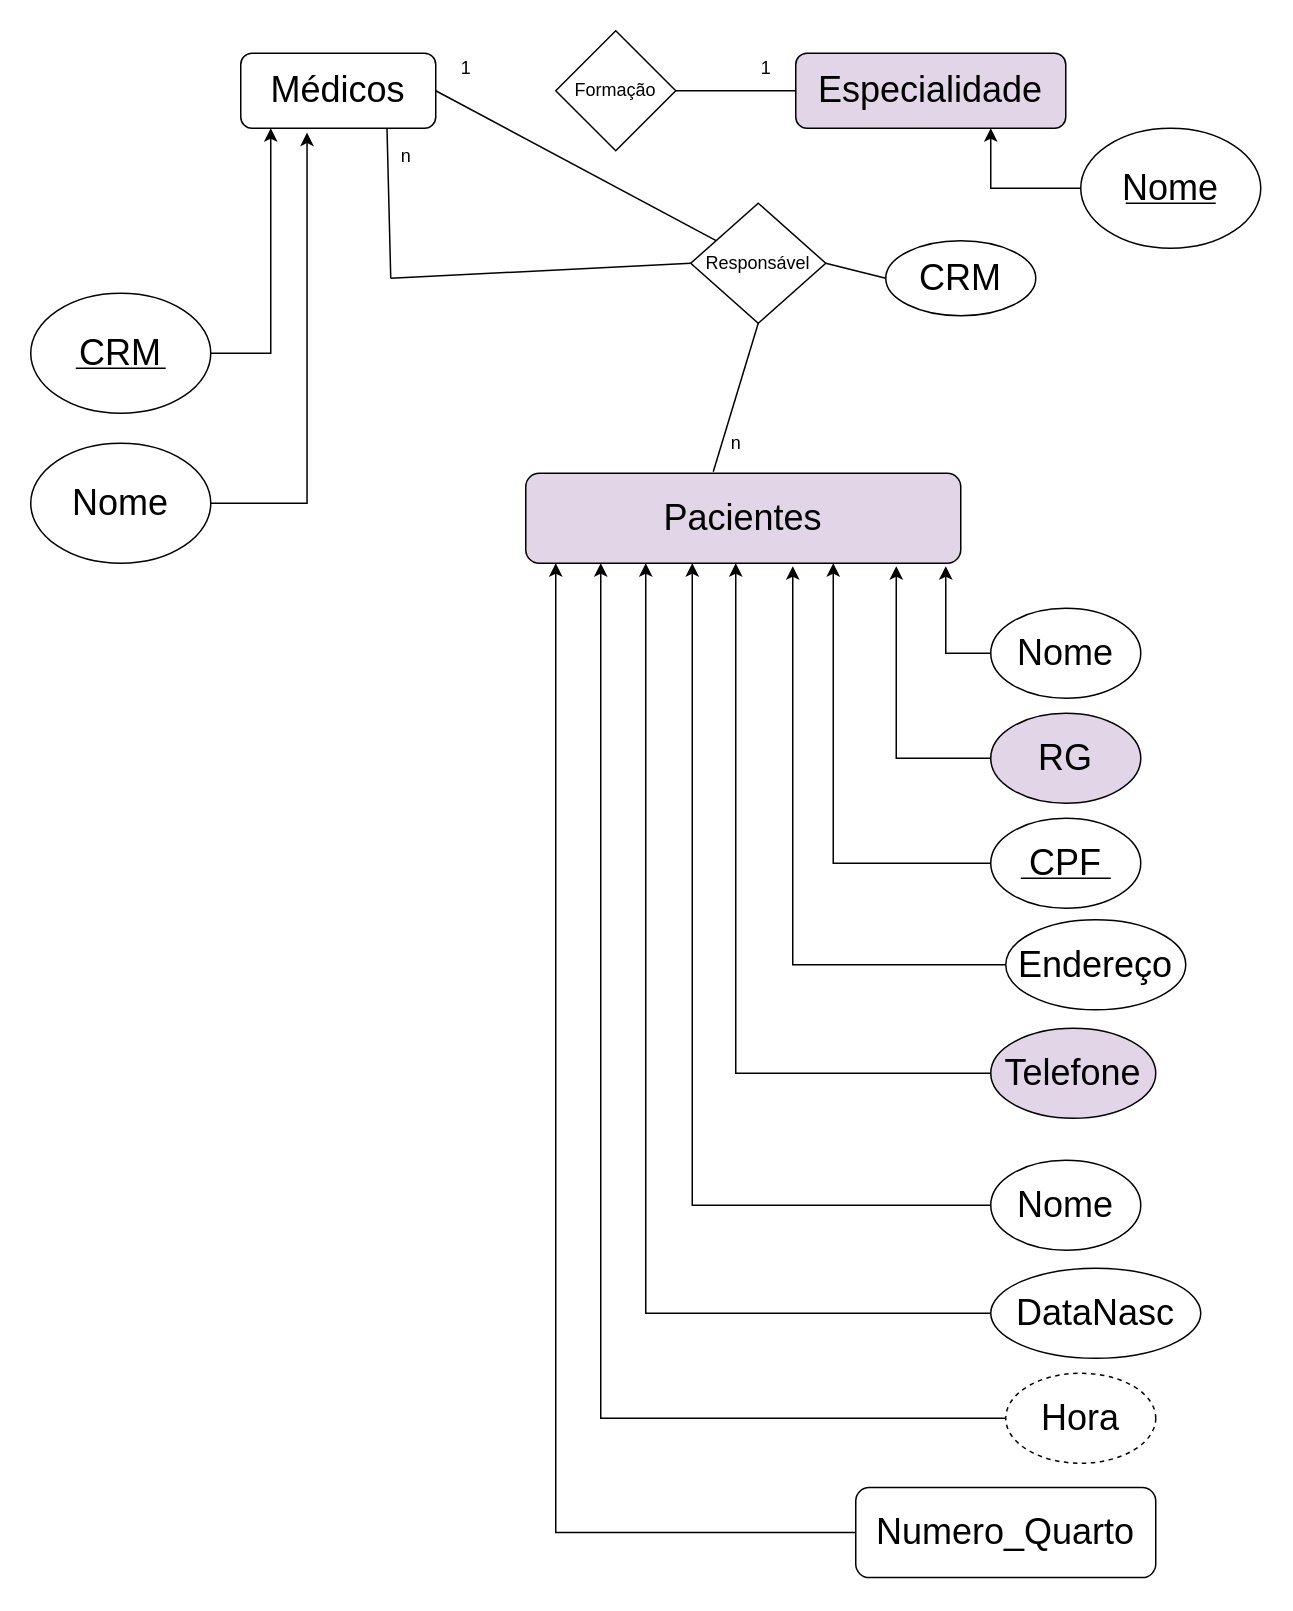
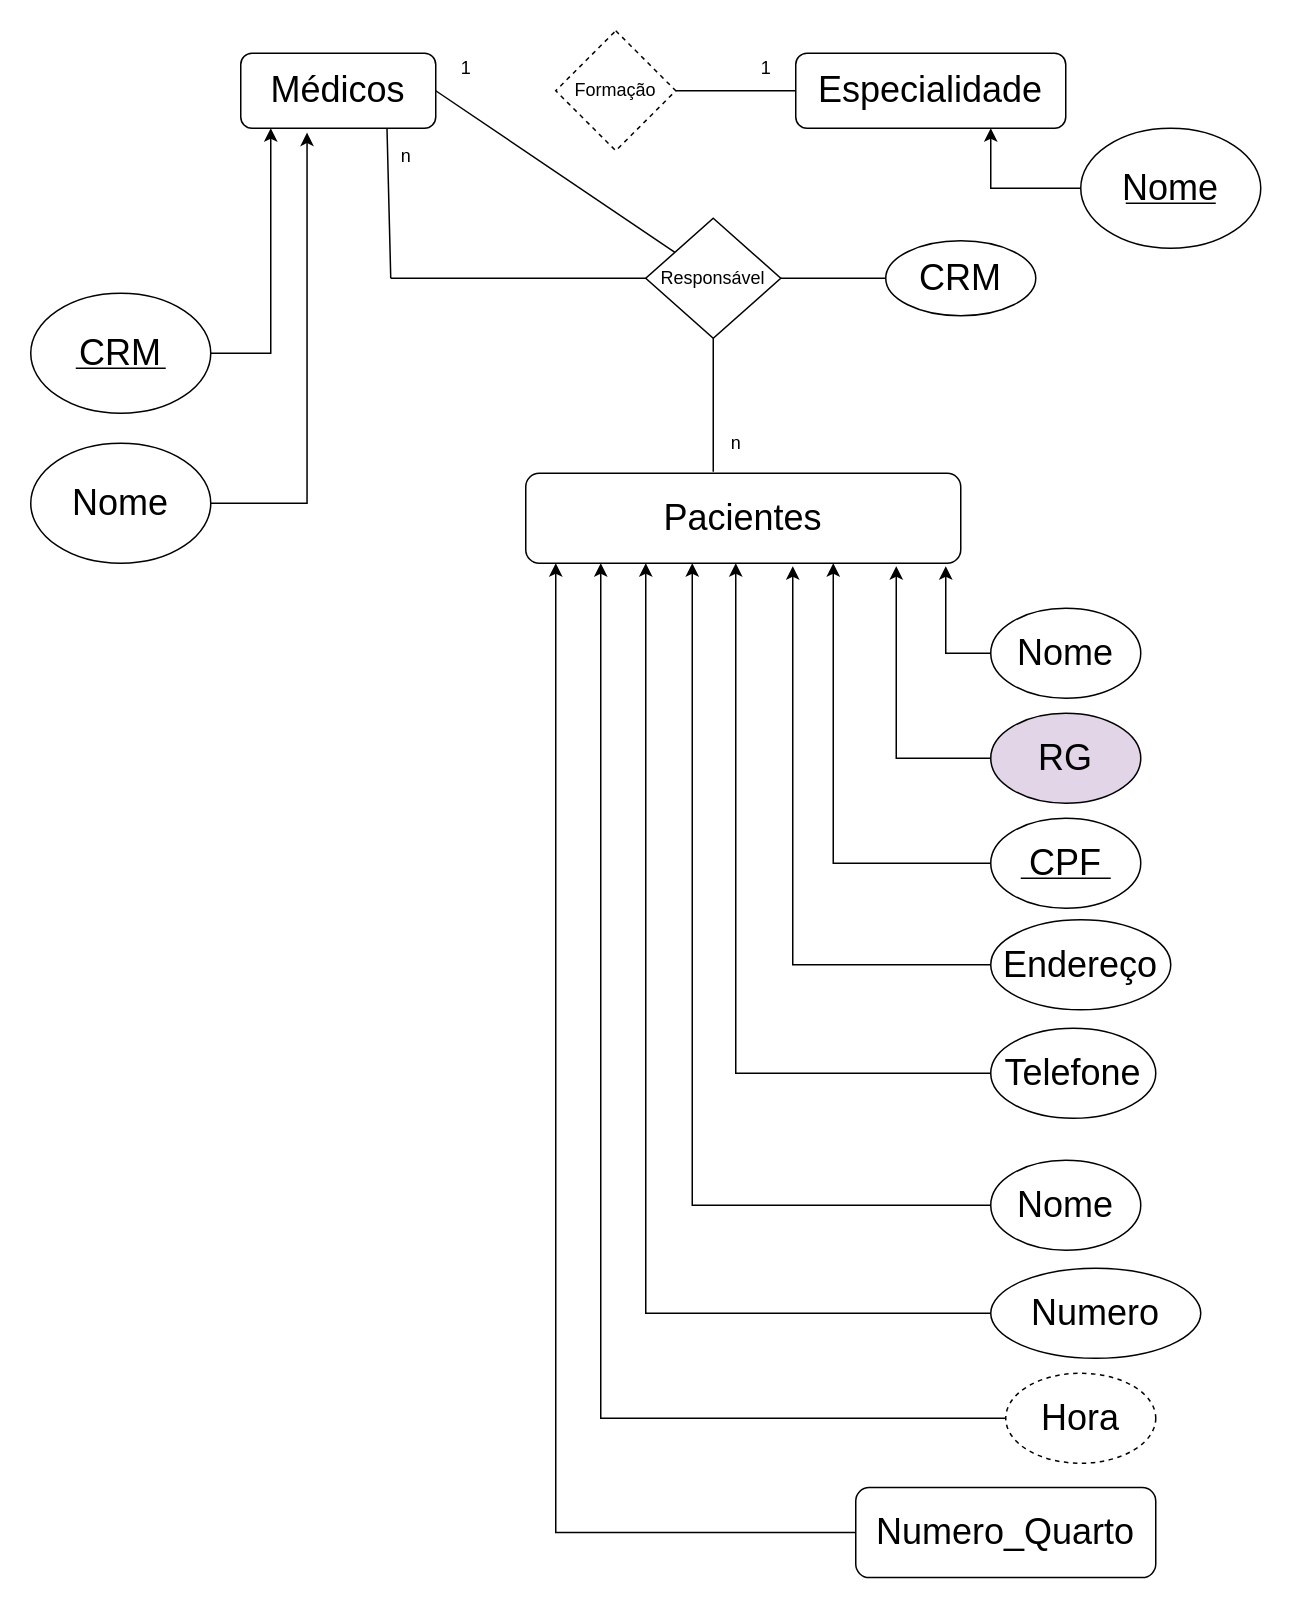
node "Formação": style solid -> dashed
node "Especialidade": fillcolor #e1d5e7 -> #ffffff
node "Responsável": moved (758, 263) -> (713, 278)
node "Pacientes": fillcolor #e1d5e7 -> #ffffff
node "Endereço": moved (1096, 965) -> (1081, 965)
node "Telefone": fillcolor #e1d5e7 -> #ffffff
node "DataNasc": label "DataNasc" -> "Numero"
